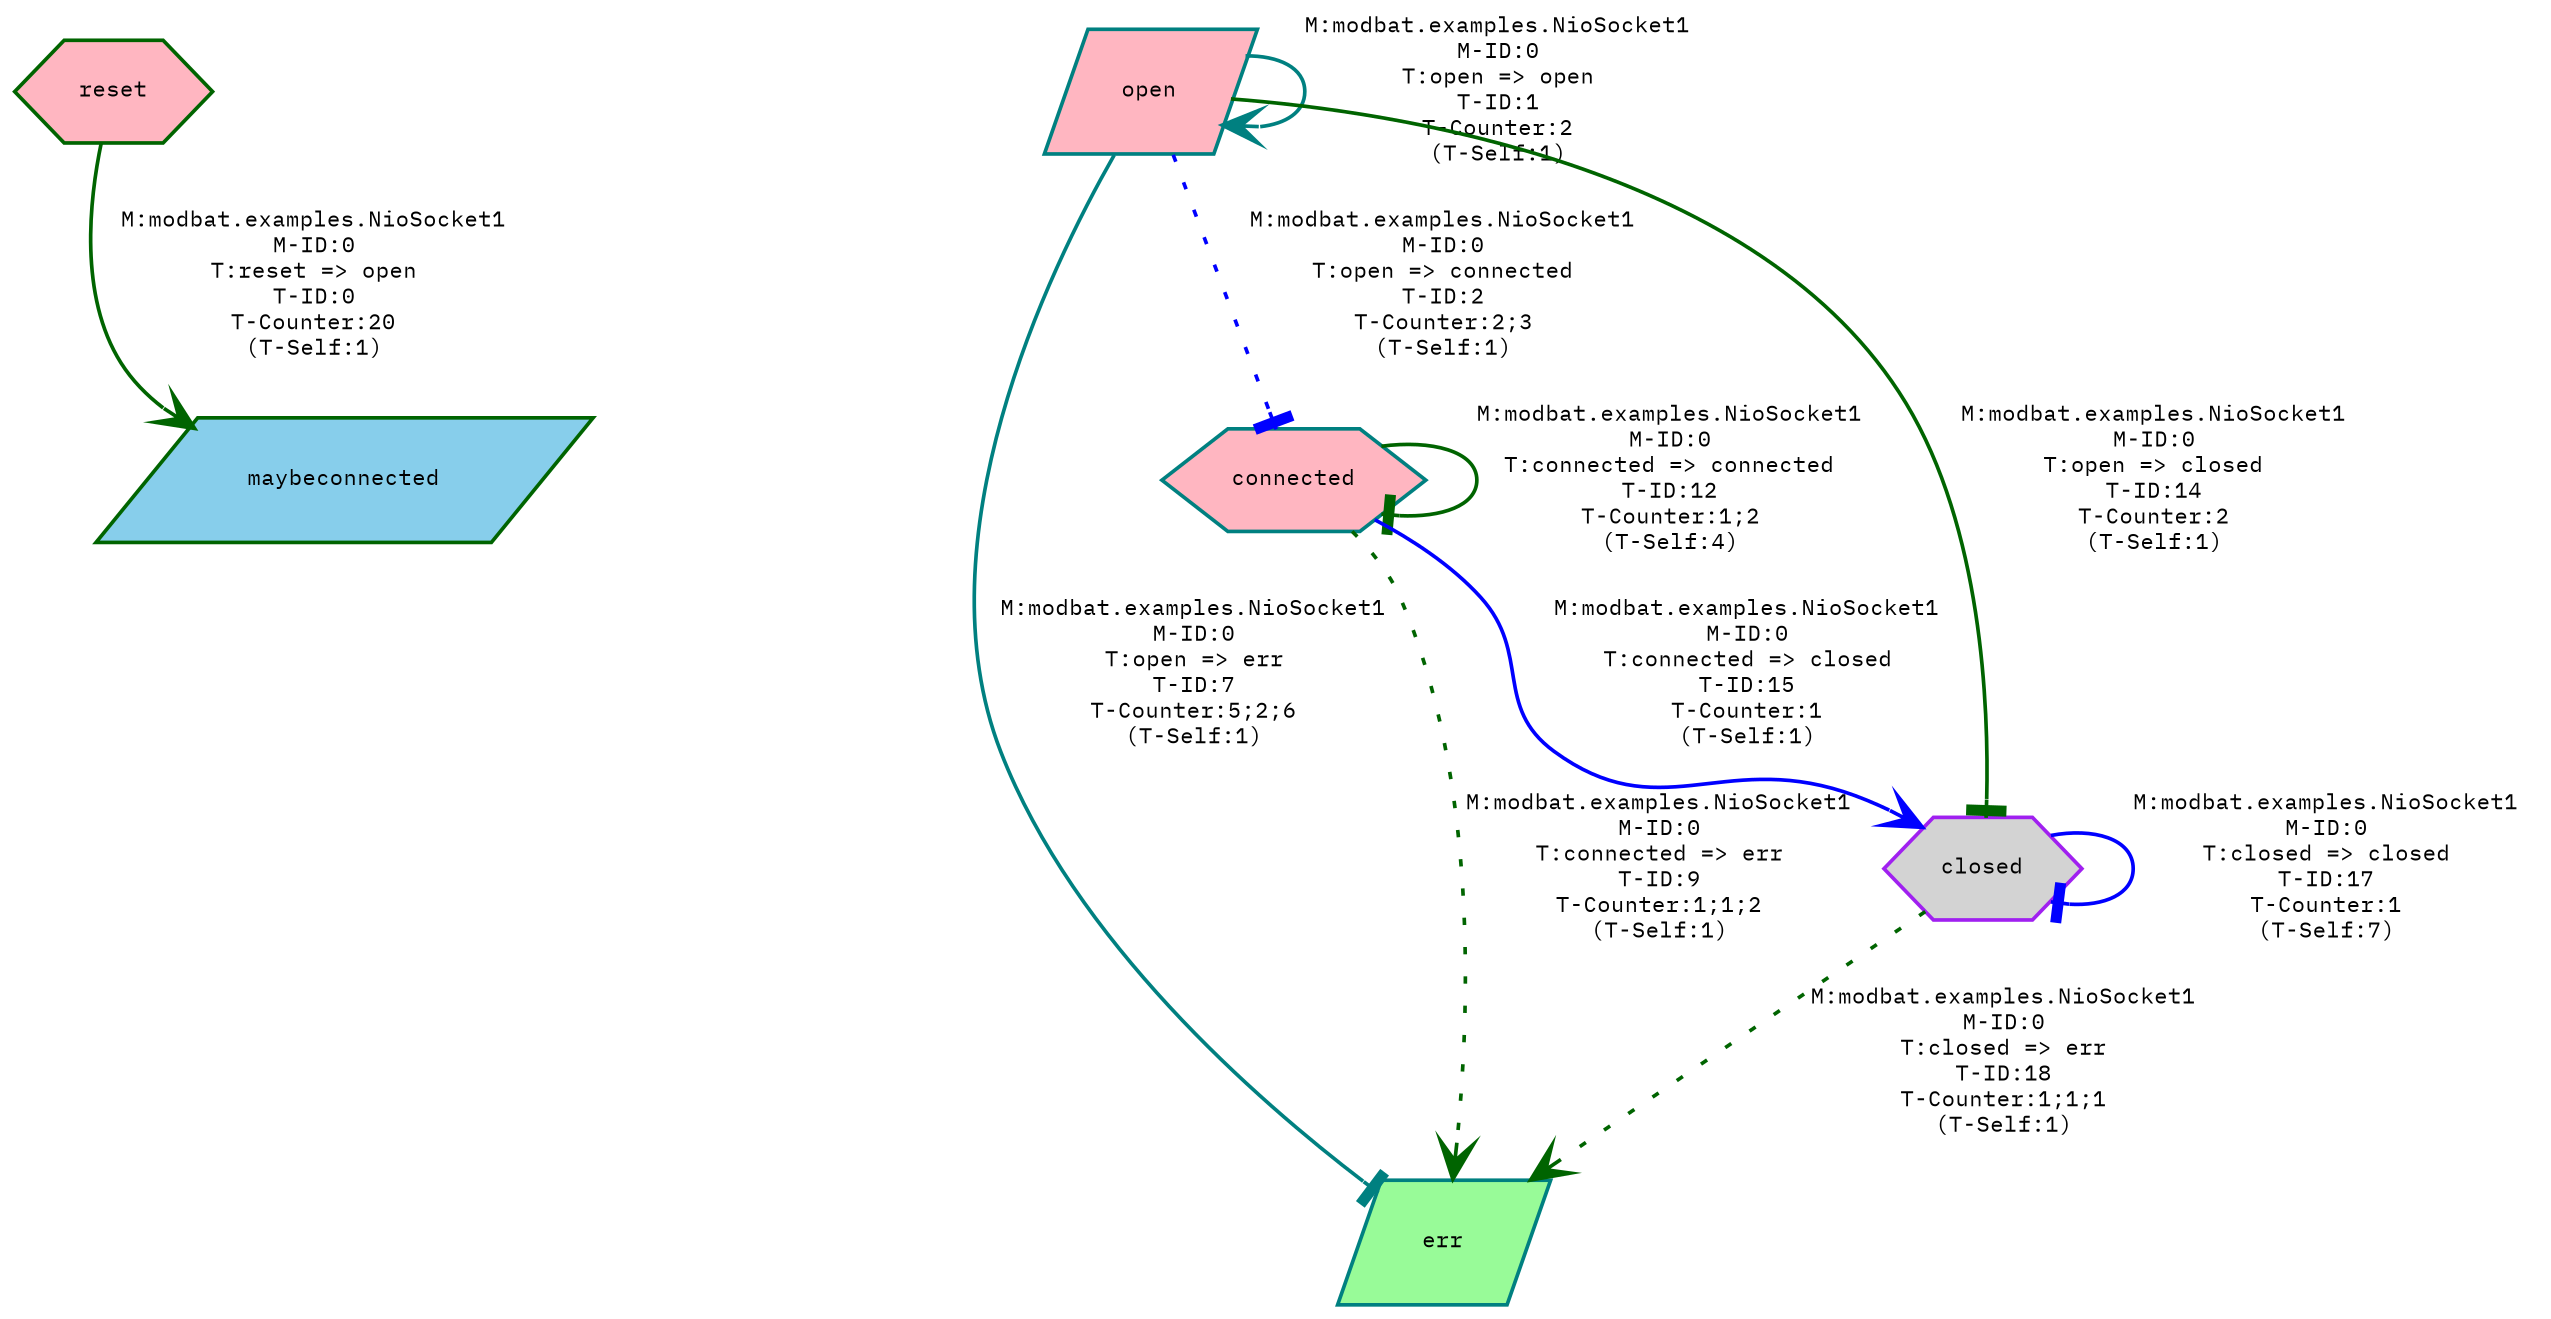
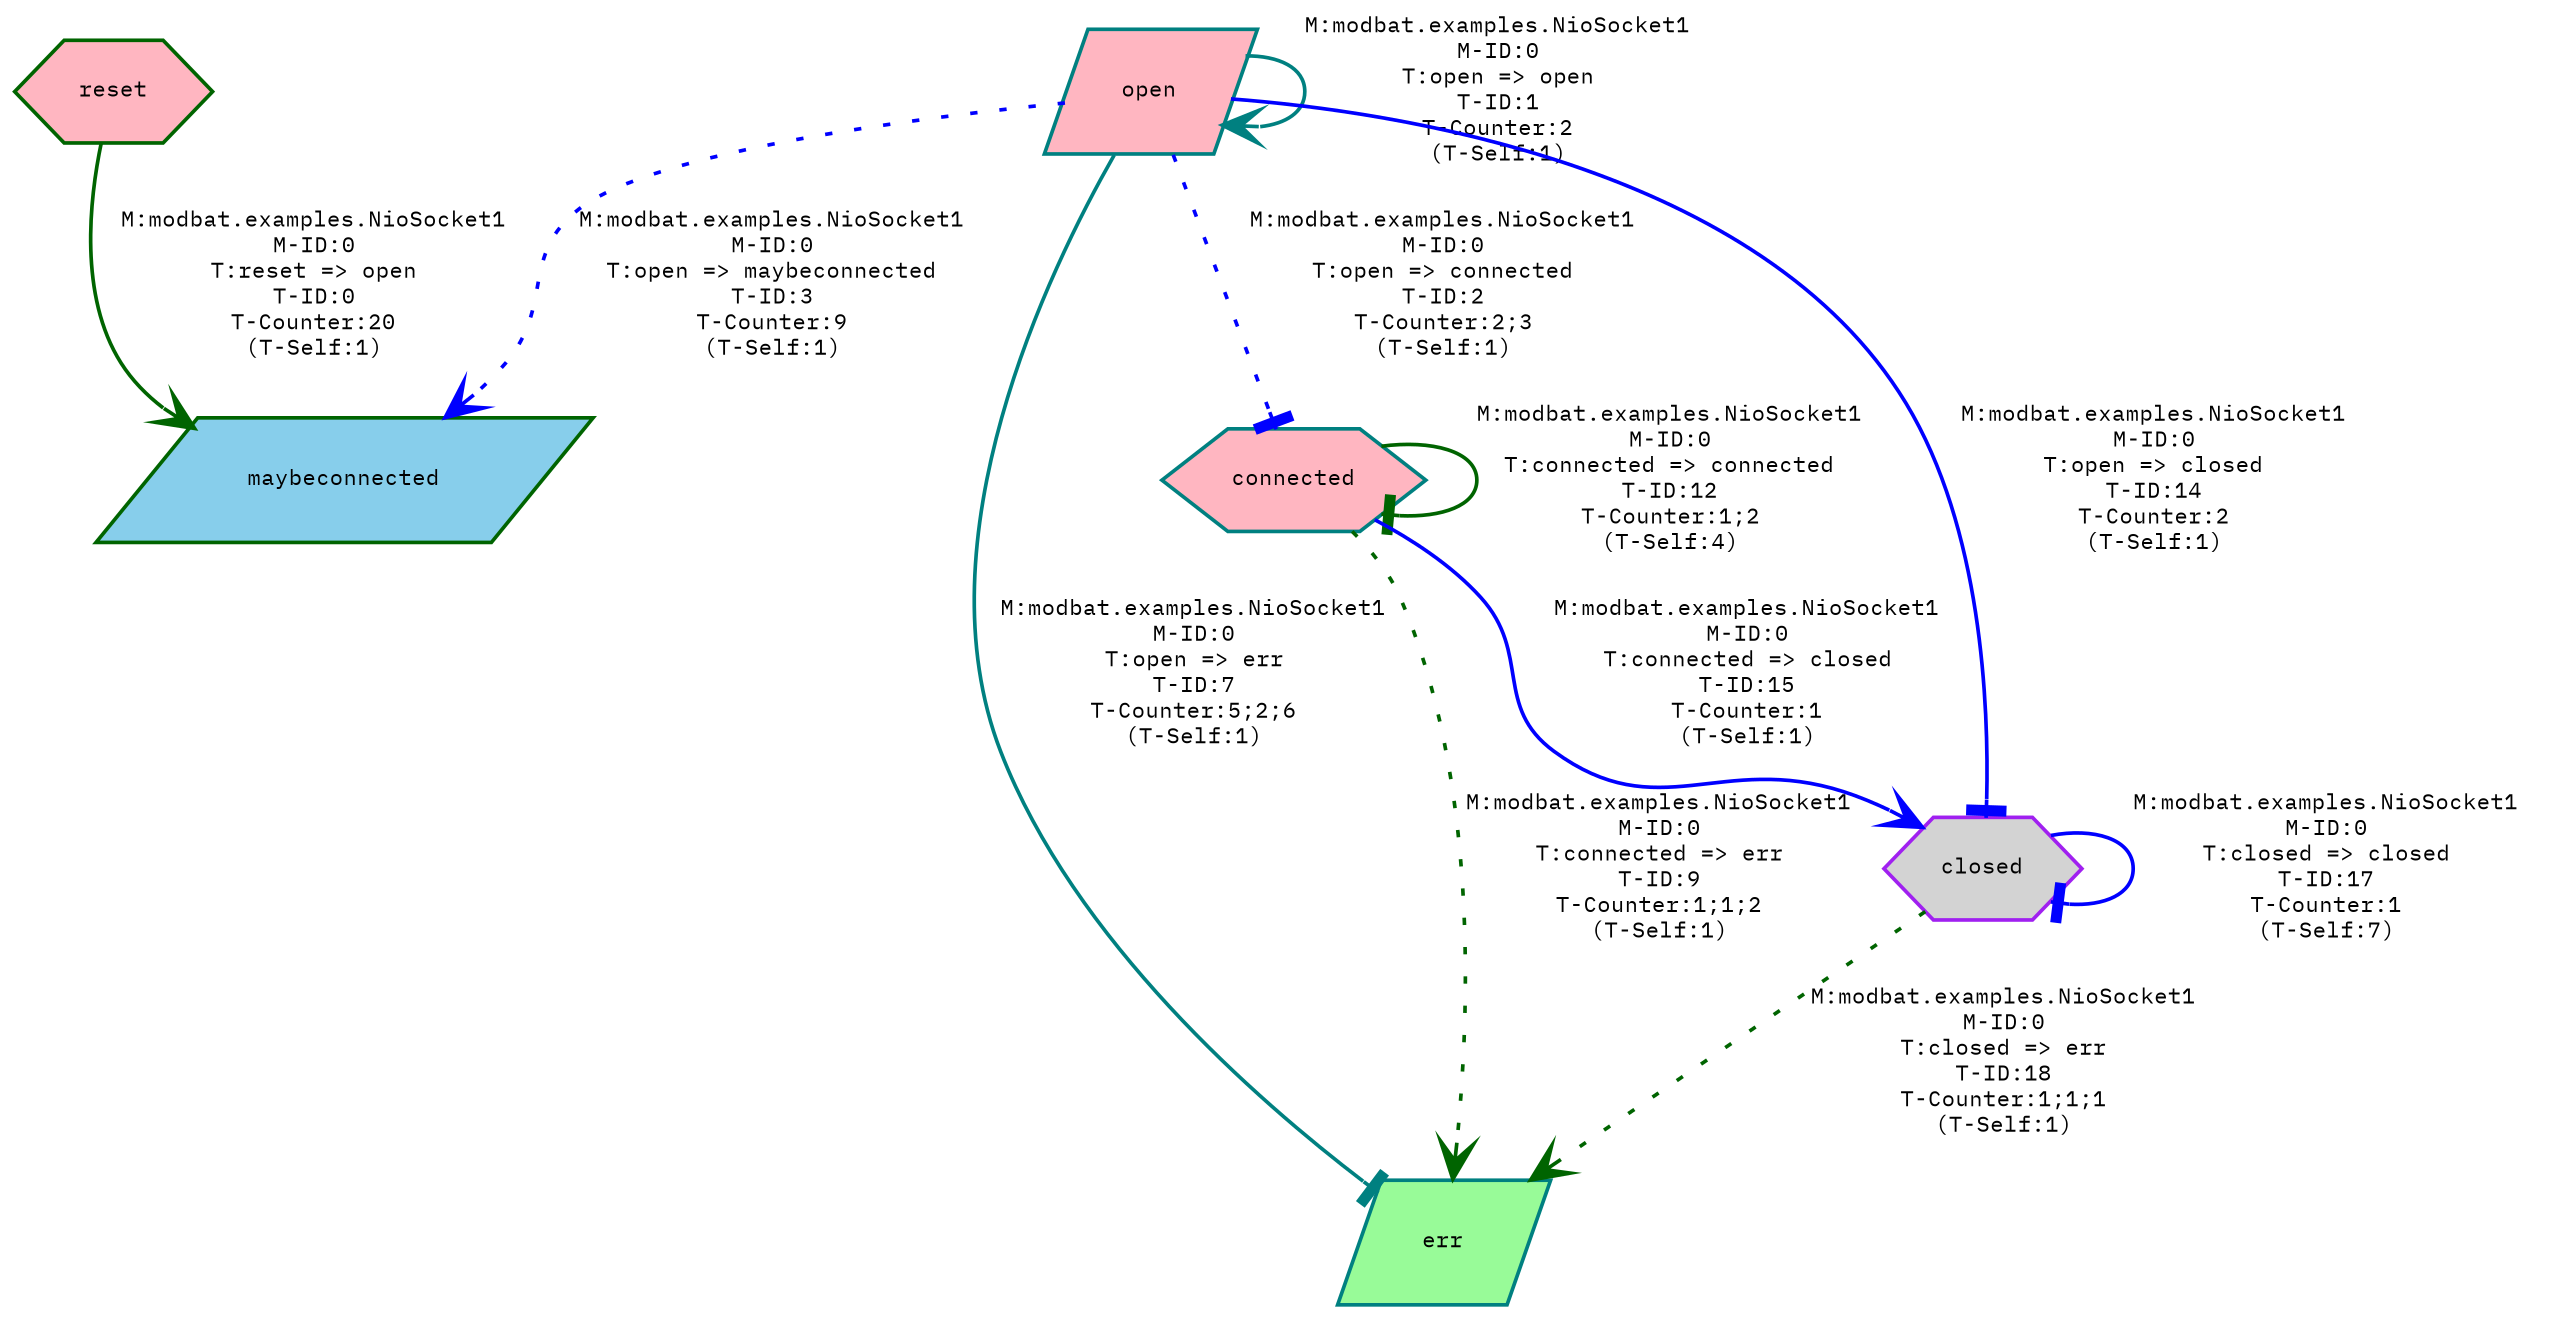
edge "open" -> "maybeconnected": added, label "M:modbat.examples.NioSocket1 M-ID:0 T:open => maybeconnected T-ID:3 T-Counter:9 (T-Self:1)"
edge "open" -> "closed": color darkgreen -> blue
